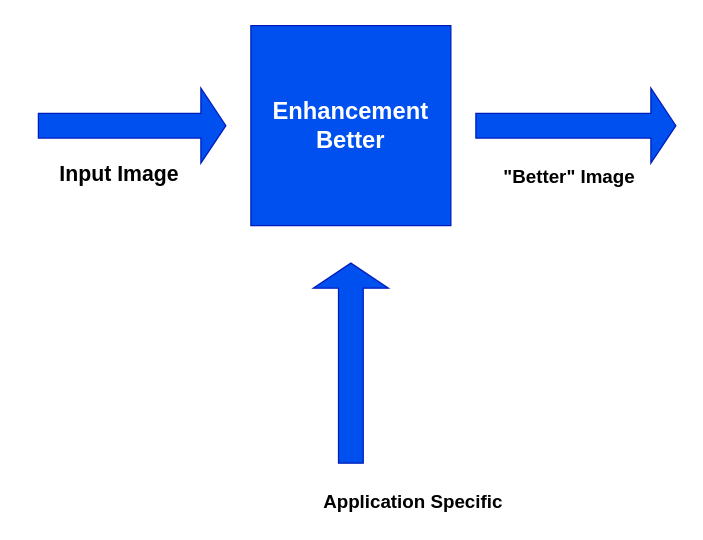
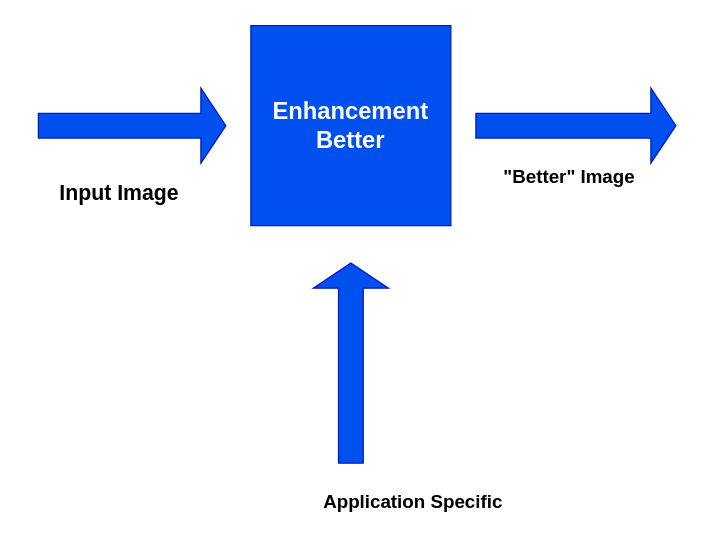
node "Input Image": moved (119, 176) -> (119, 194)
